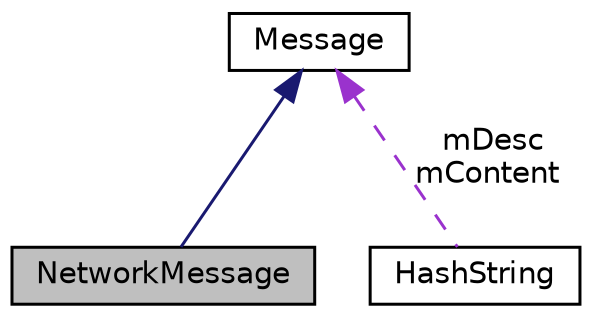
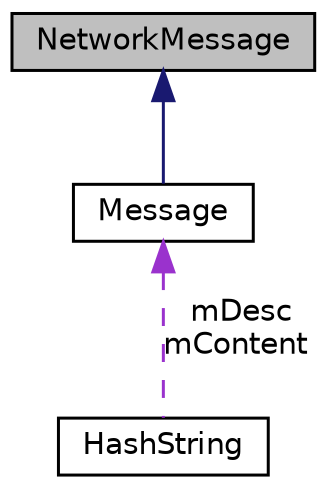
edge "NetworkMessage" -> "Message": reversed
